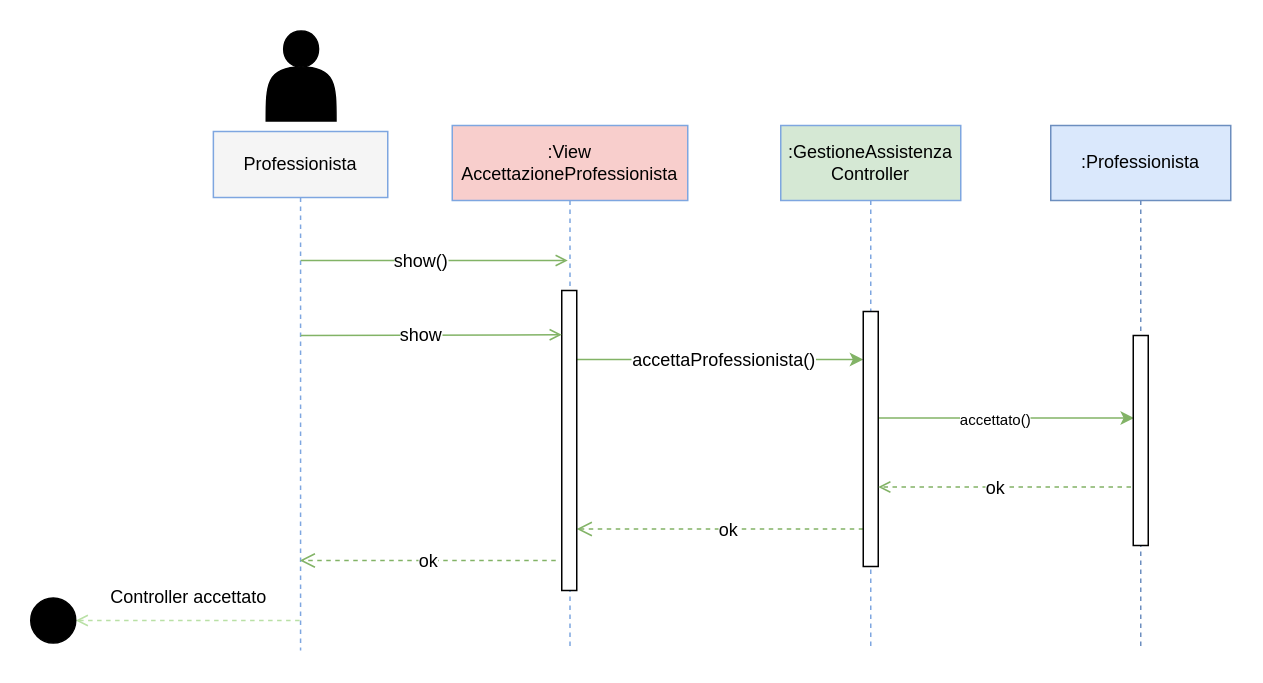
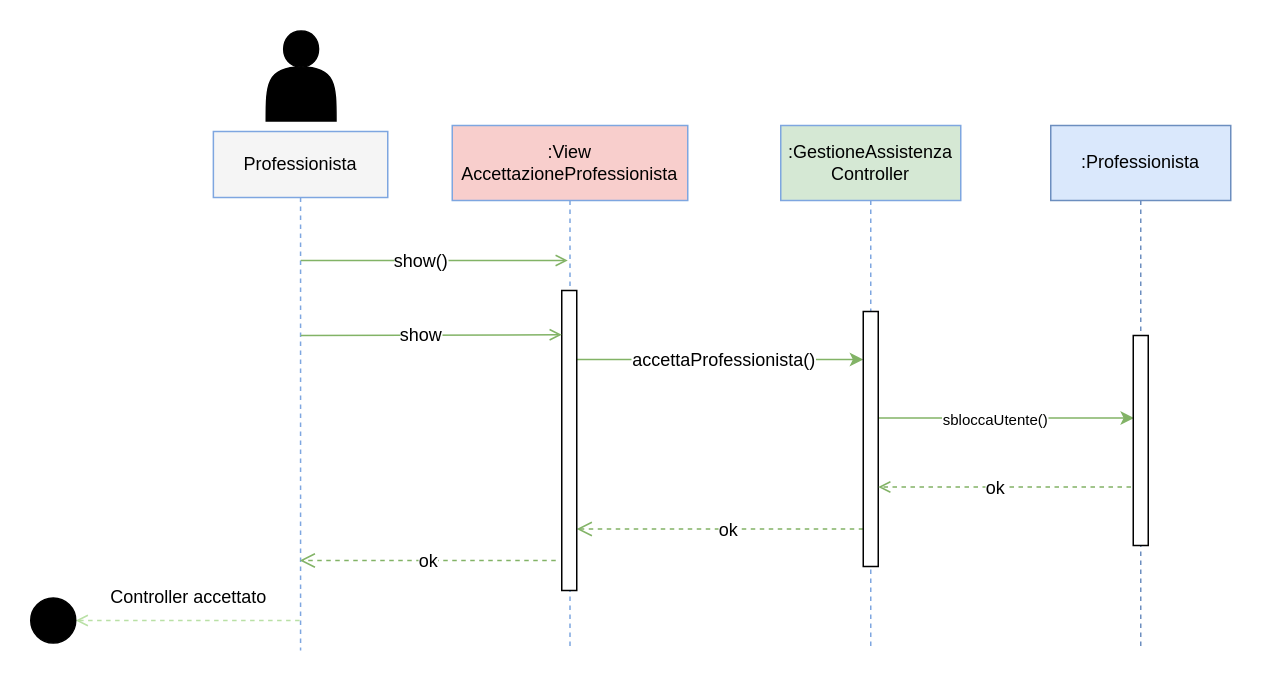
node "accettato()": label "accettato()" -> "sbloccaUtente()"
